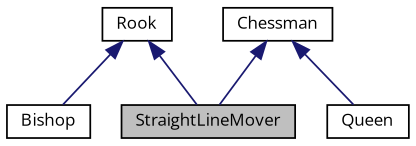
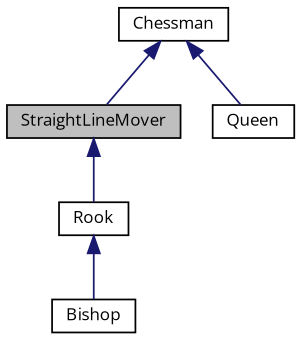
edge "StraightLineMover" -> "Rook": reversed
